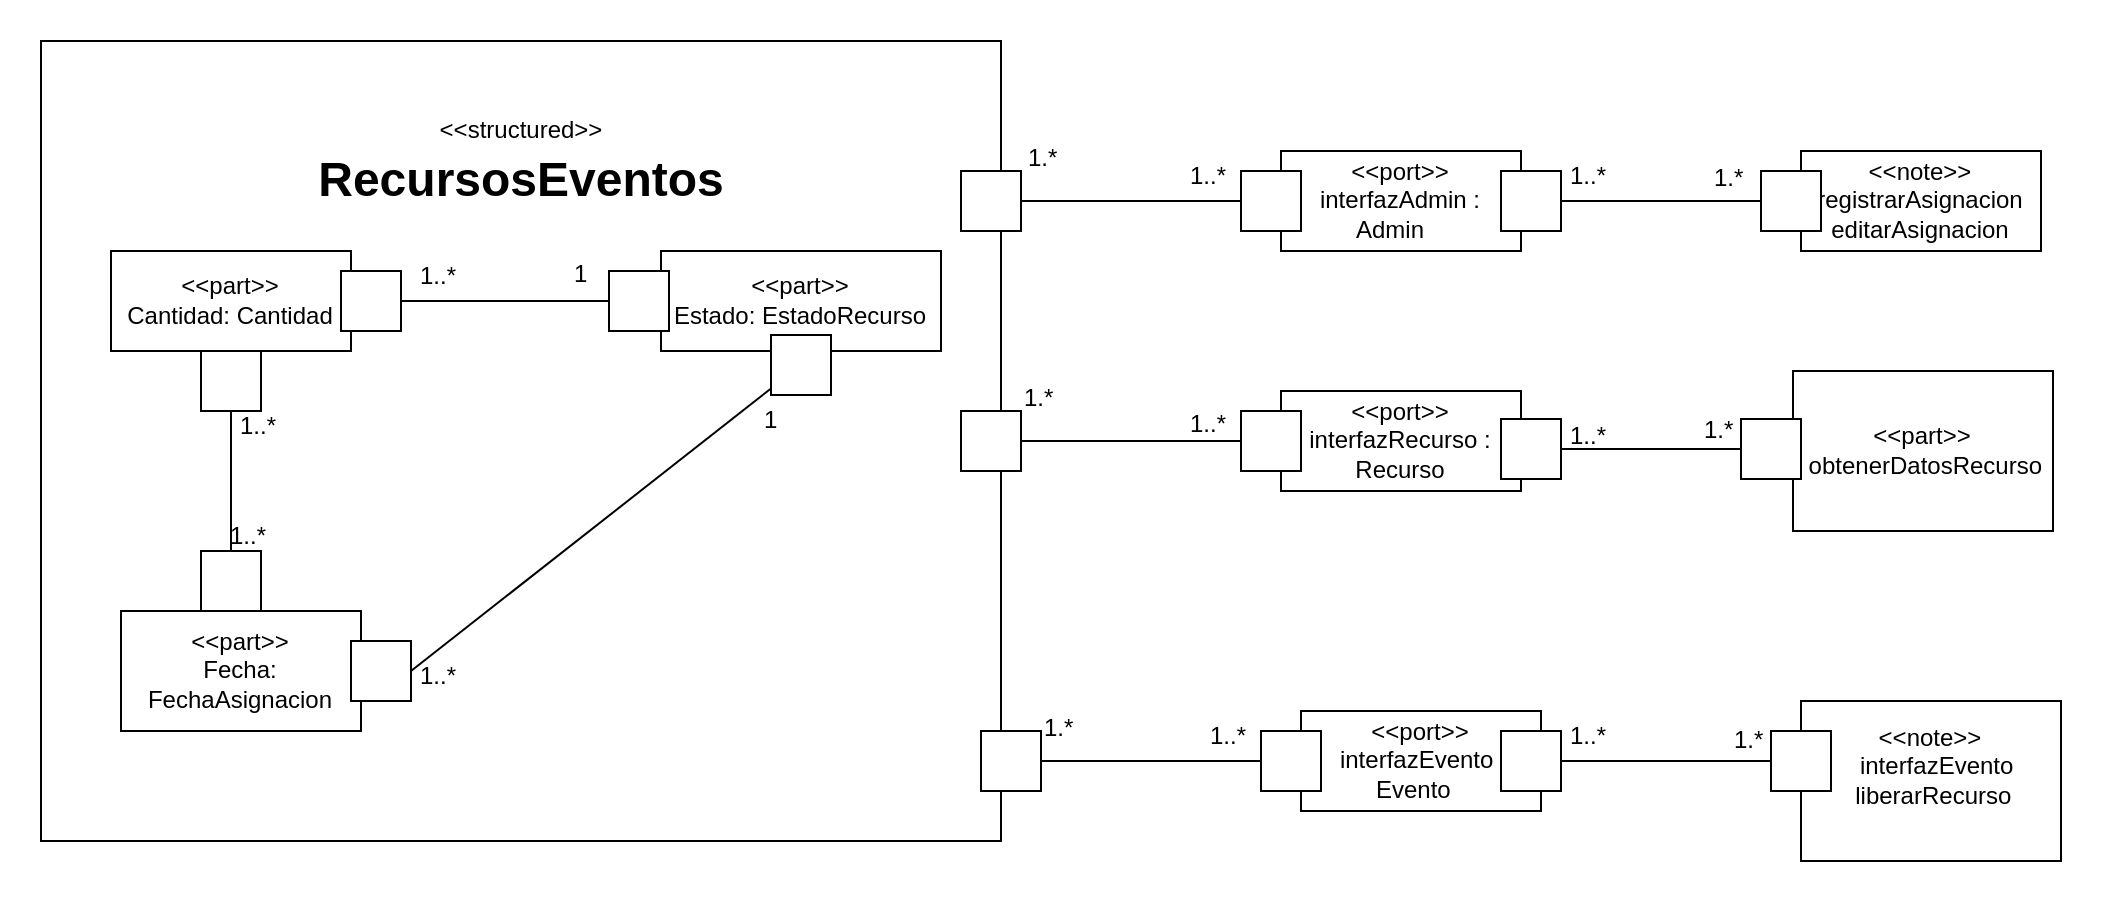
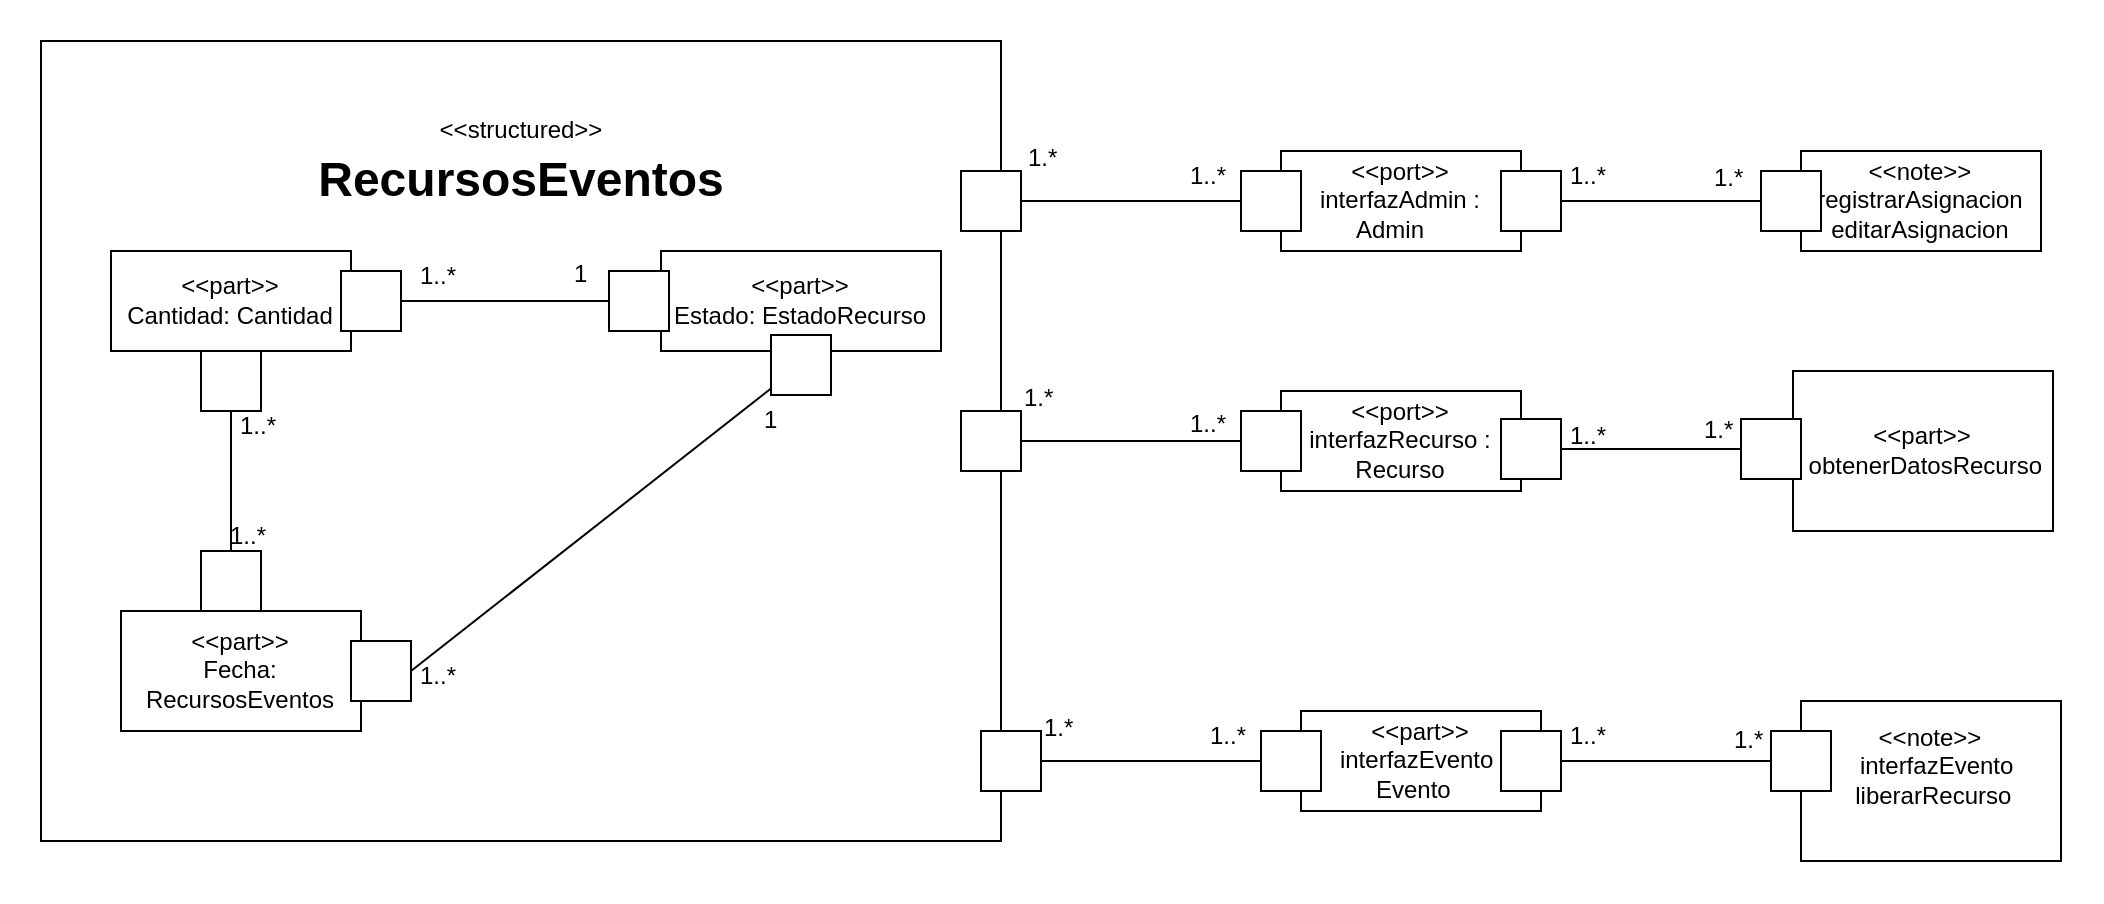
node "<<part>> Fecha: FechaAsignacion": label "<<part>> Fecha: FechaAsignacion" -> "<<part>> Fecha: RecursosEventos"
node "<<port>> interfazEvento Evento": label "<<port>> interfazEvento Evento" -> "<<part>> interfazEvento Evento"
